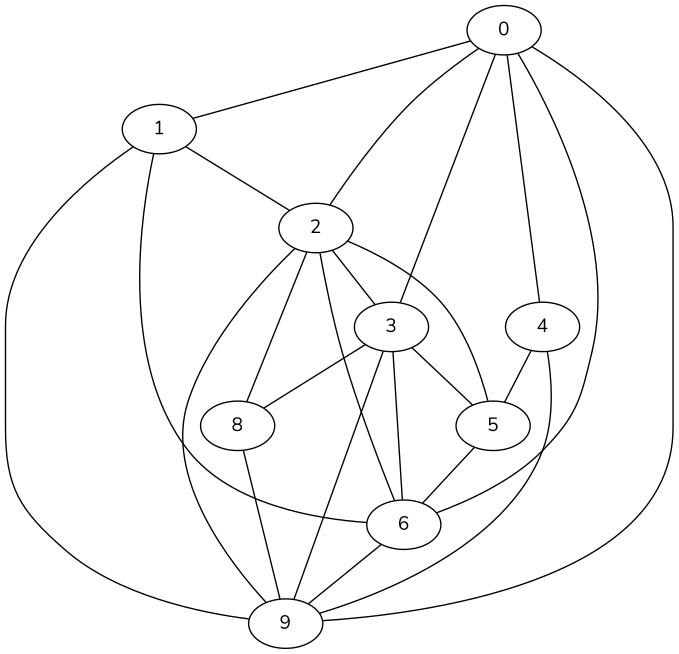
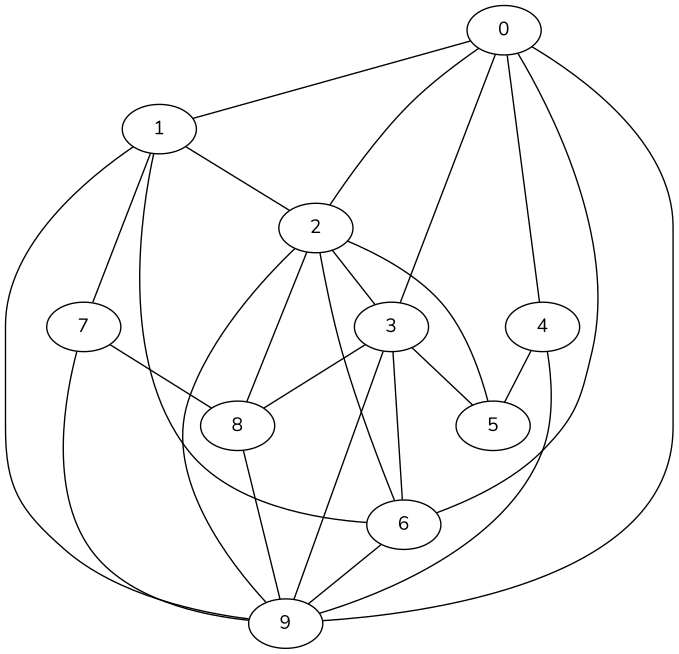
node "7": added
edge "5" -- "6": removed
